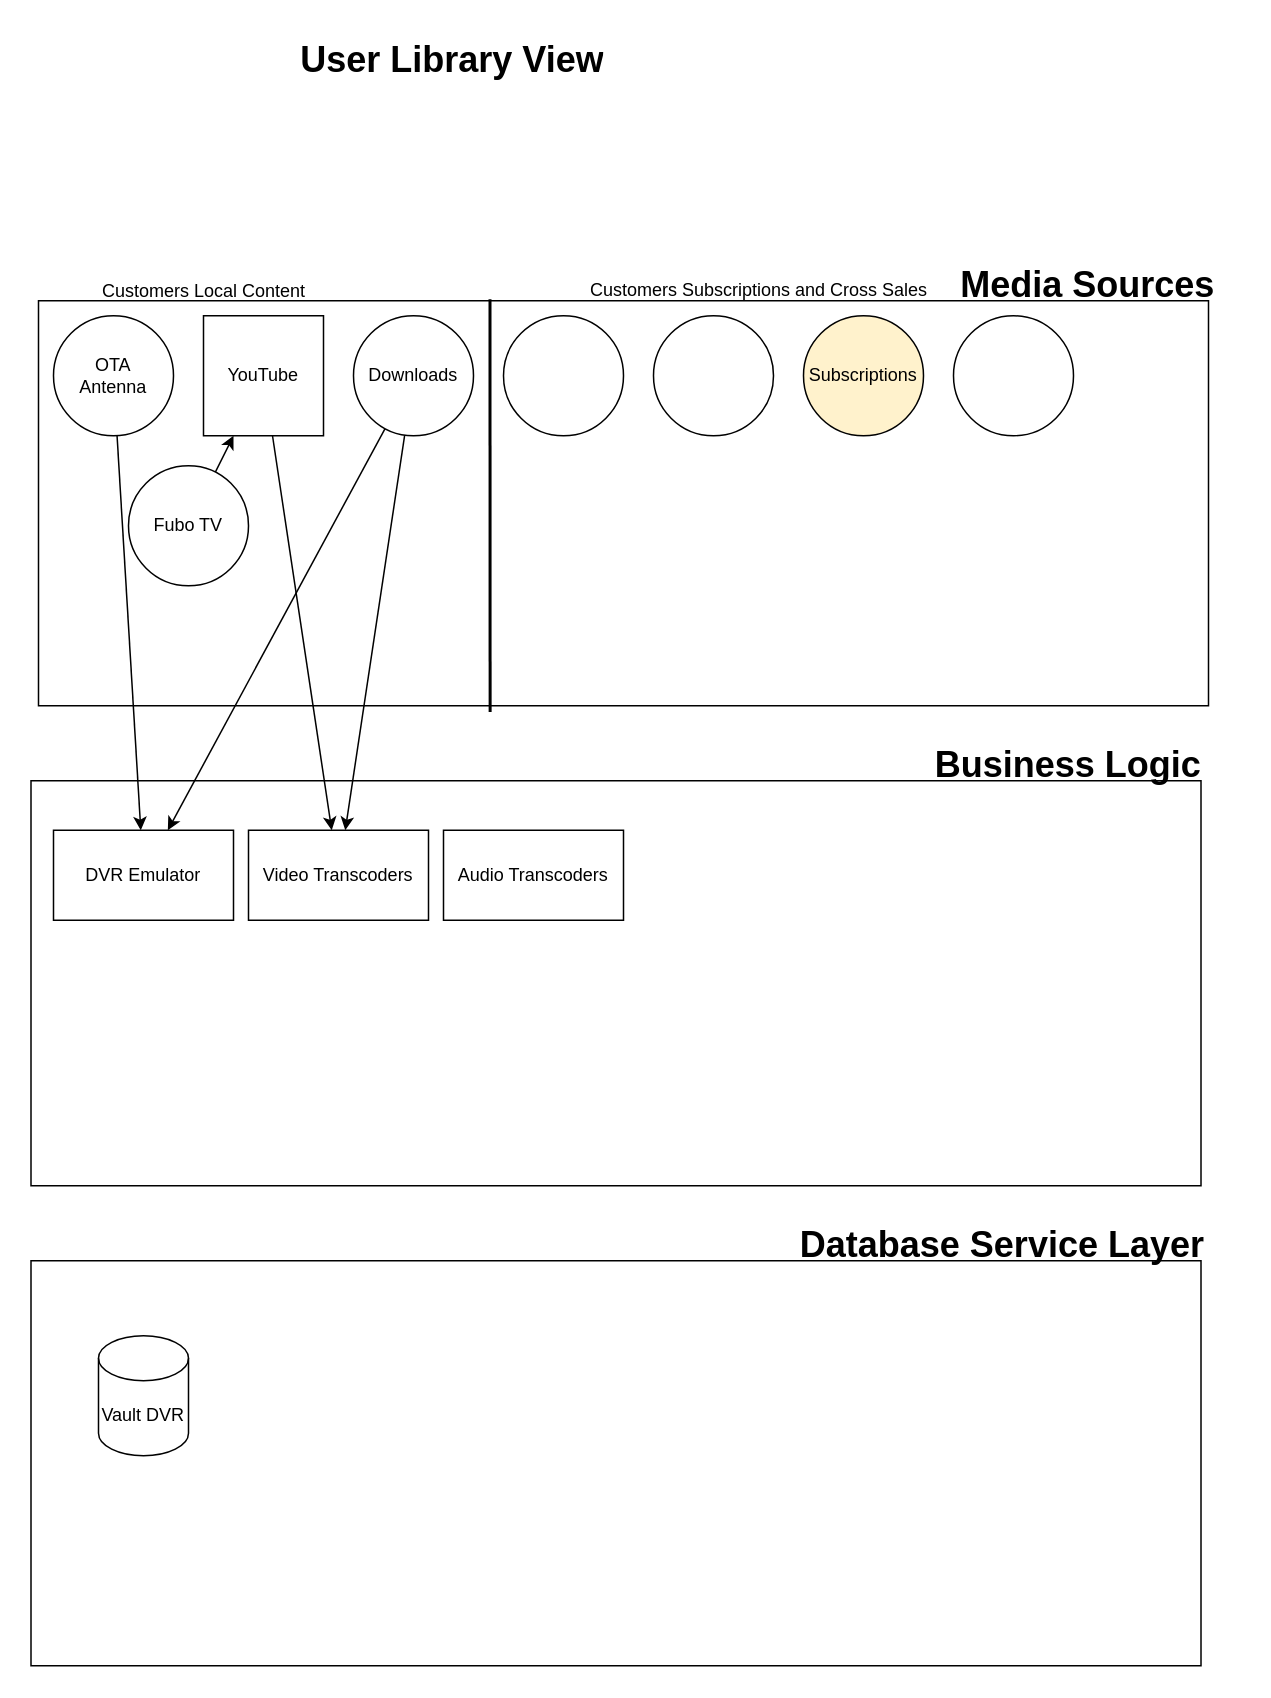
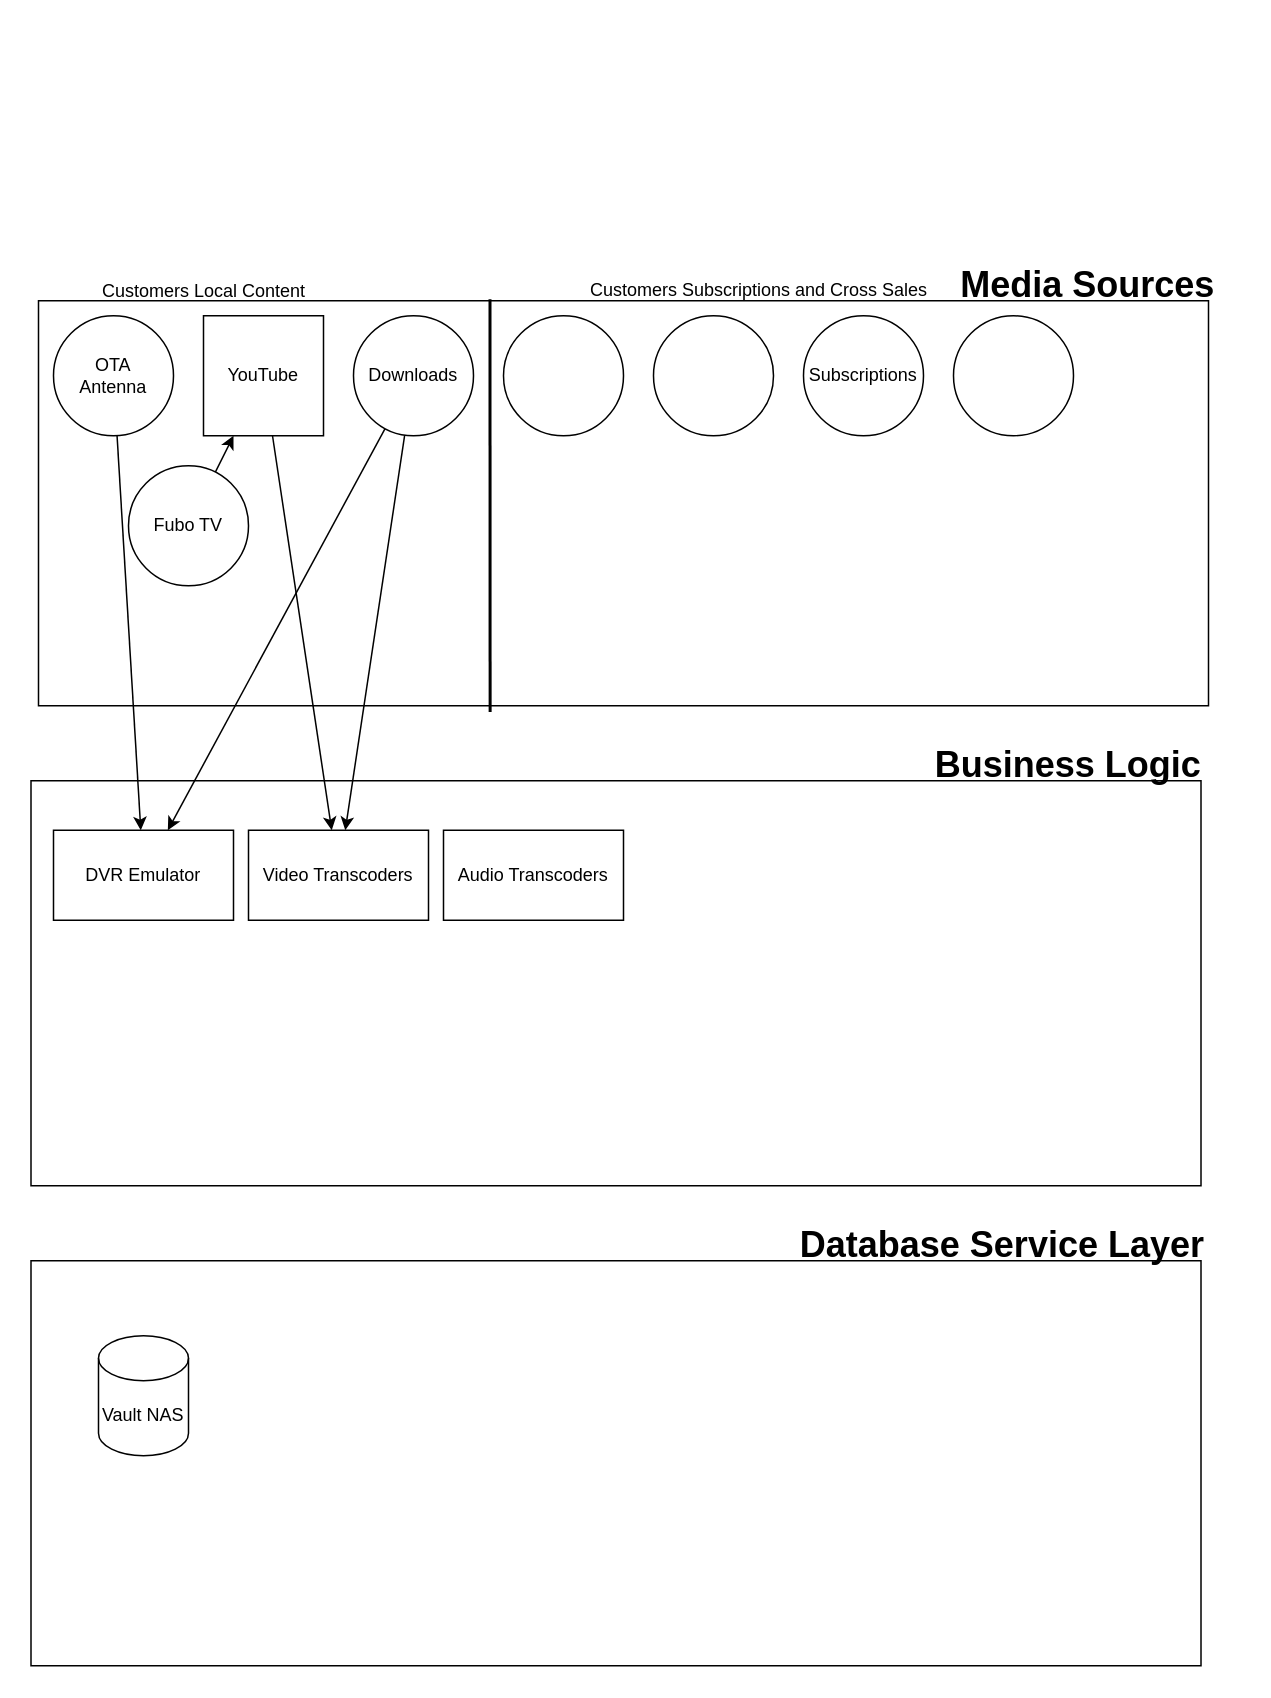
node "User Library View": removed
node "Subscriptions": fillcolor #fff2cc -> #ffffff
node "Vault DVR": label "Vault DVR" -> "Vault NAS"
